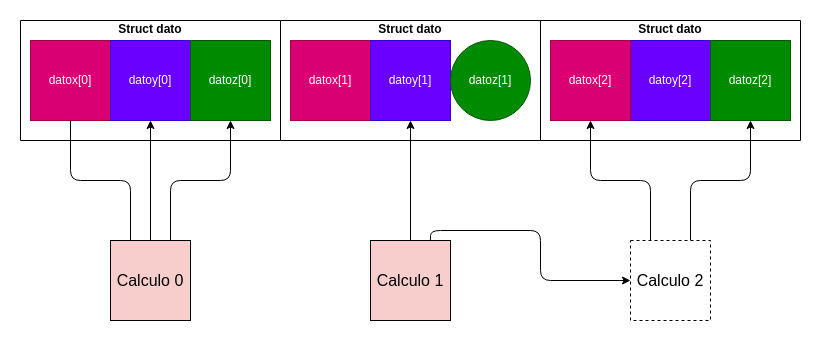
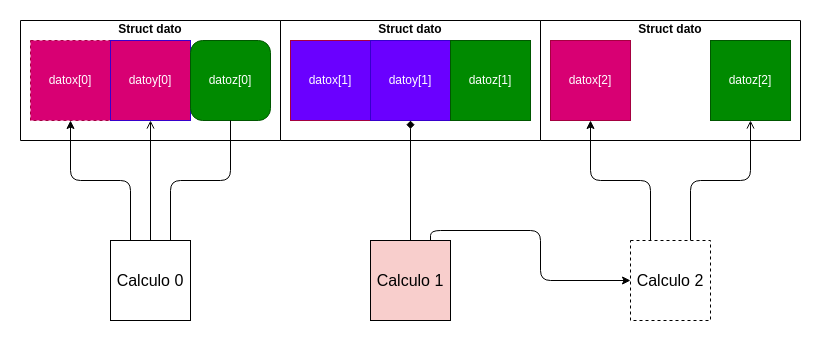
node "datox[0]": style solid -> dashed
node "datoy[0]": fillcolor #6a00ff -> #d80073
node "datoz[0]": shape rectangle -> rounded rectangle
node "datox[1]": fillcolor #d80073 -> #6a00ff
node "datoz[1]": shape ellipse -> rectangle
node "datoy[2]": removed
edge "datox[0]" -- "Calculo 0": arrowhead none -> classic
edge "Calculo 0" -> "datoy[0]": arrowhead classic -> open
edge "Calculo 0" -> "datoz[0]": arrowhead classic -> none
edge "Calculo 1" -> "datoy[1]": arrowhead classic -> diamond
edge "Calculo 2" -> "datoz[2]": arrowhead classic -> open
node "Calculo 0": fillcolor #f8cecc -> #ffffff
